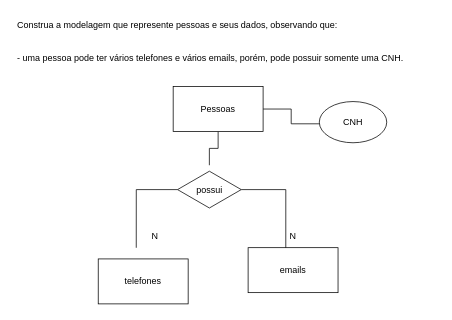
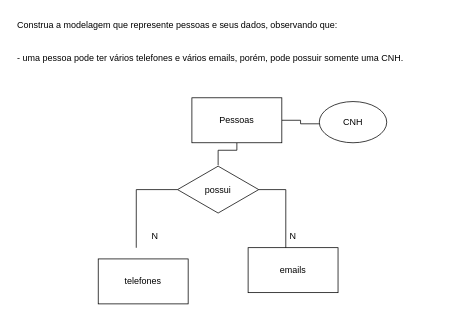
node "Pessoas": moved (218, 109) -> (237, 120)
node "possui": size 64x49 -> 81x49
